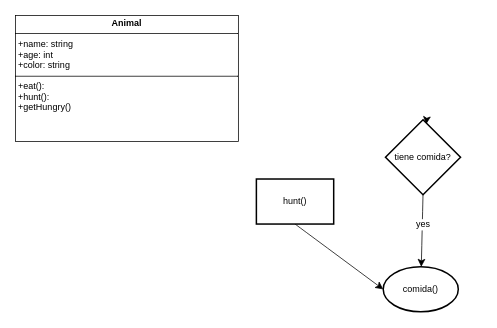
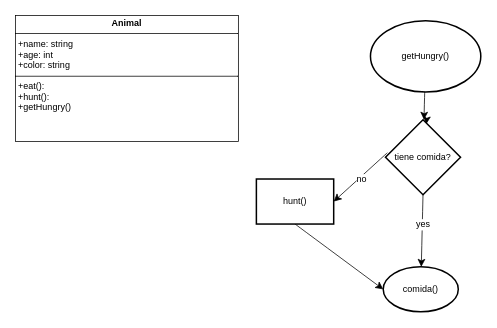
node "getHungry()": added
edge "getHungry()" -> "tiene comida?": added
edge "tiene comida?" -> "hunt()": added, label "no"
